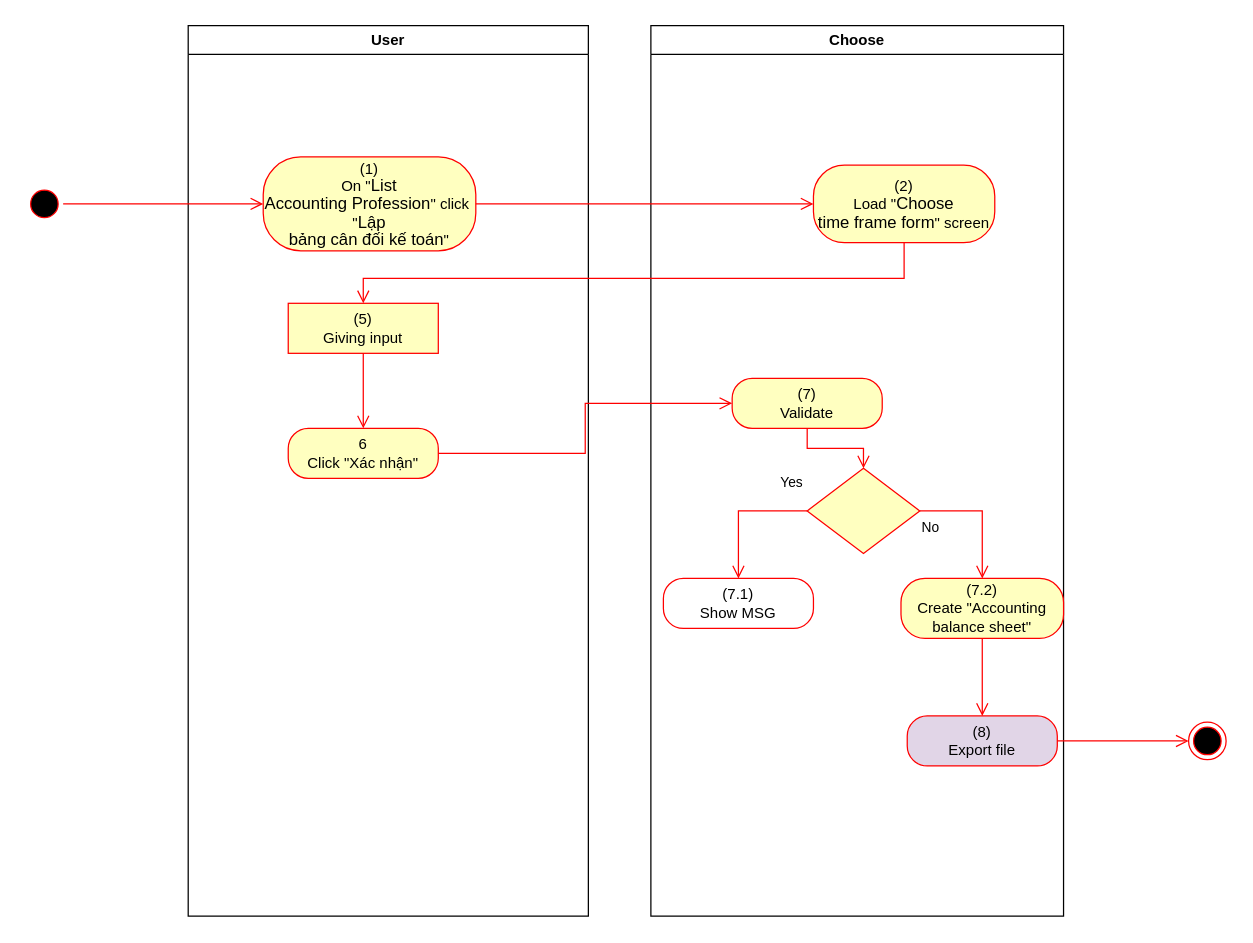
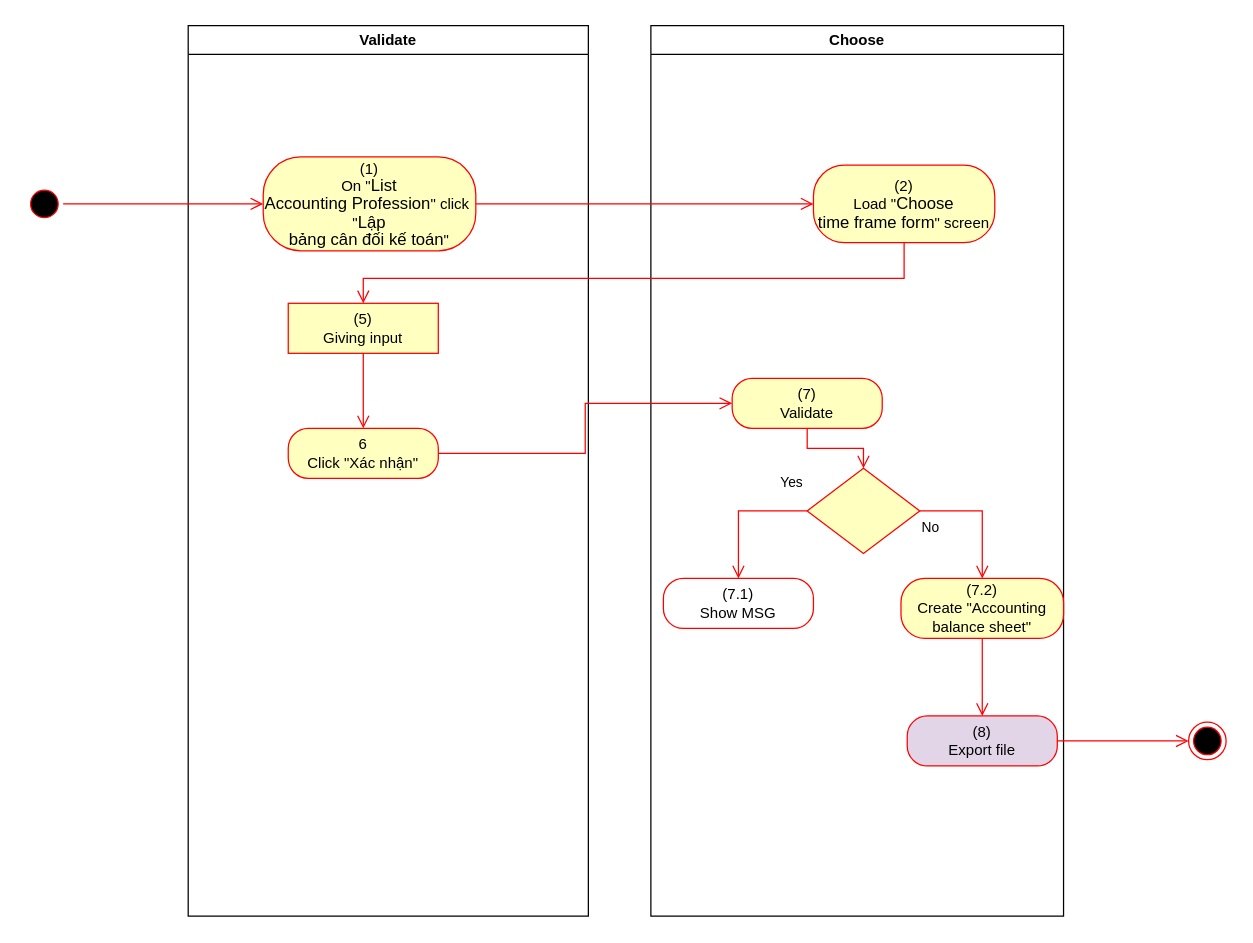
node "User": label "User" -> "Validate"
